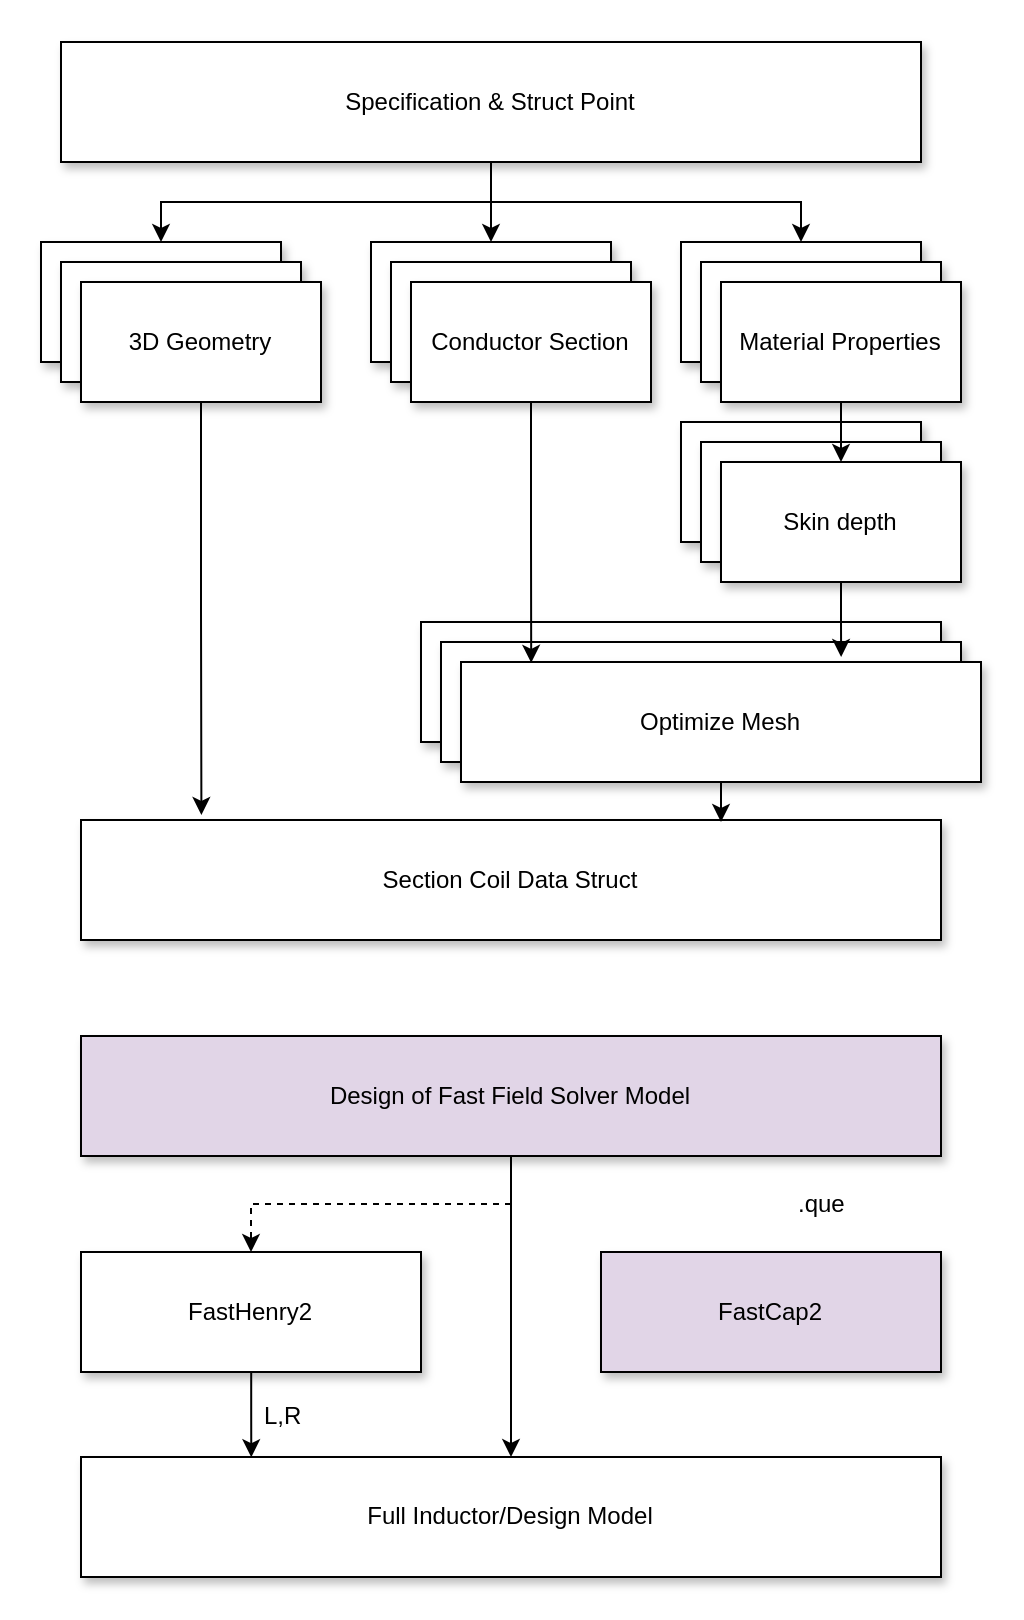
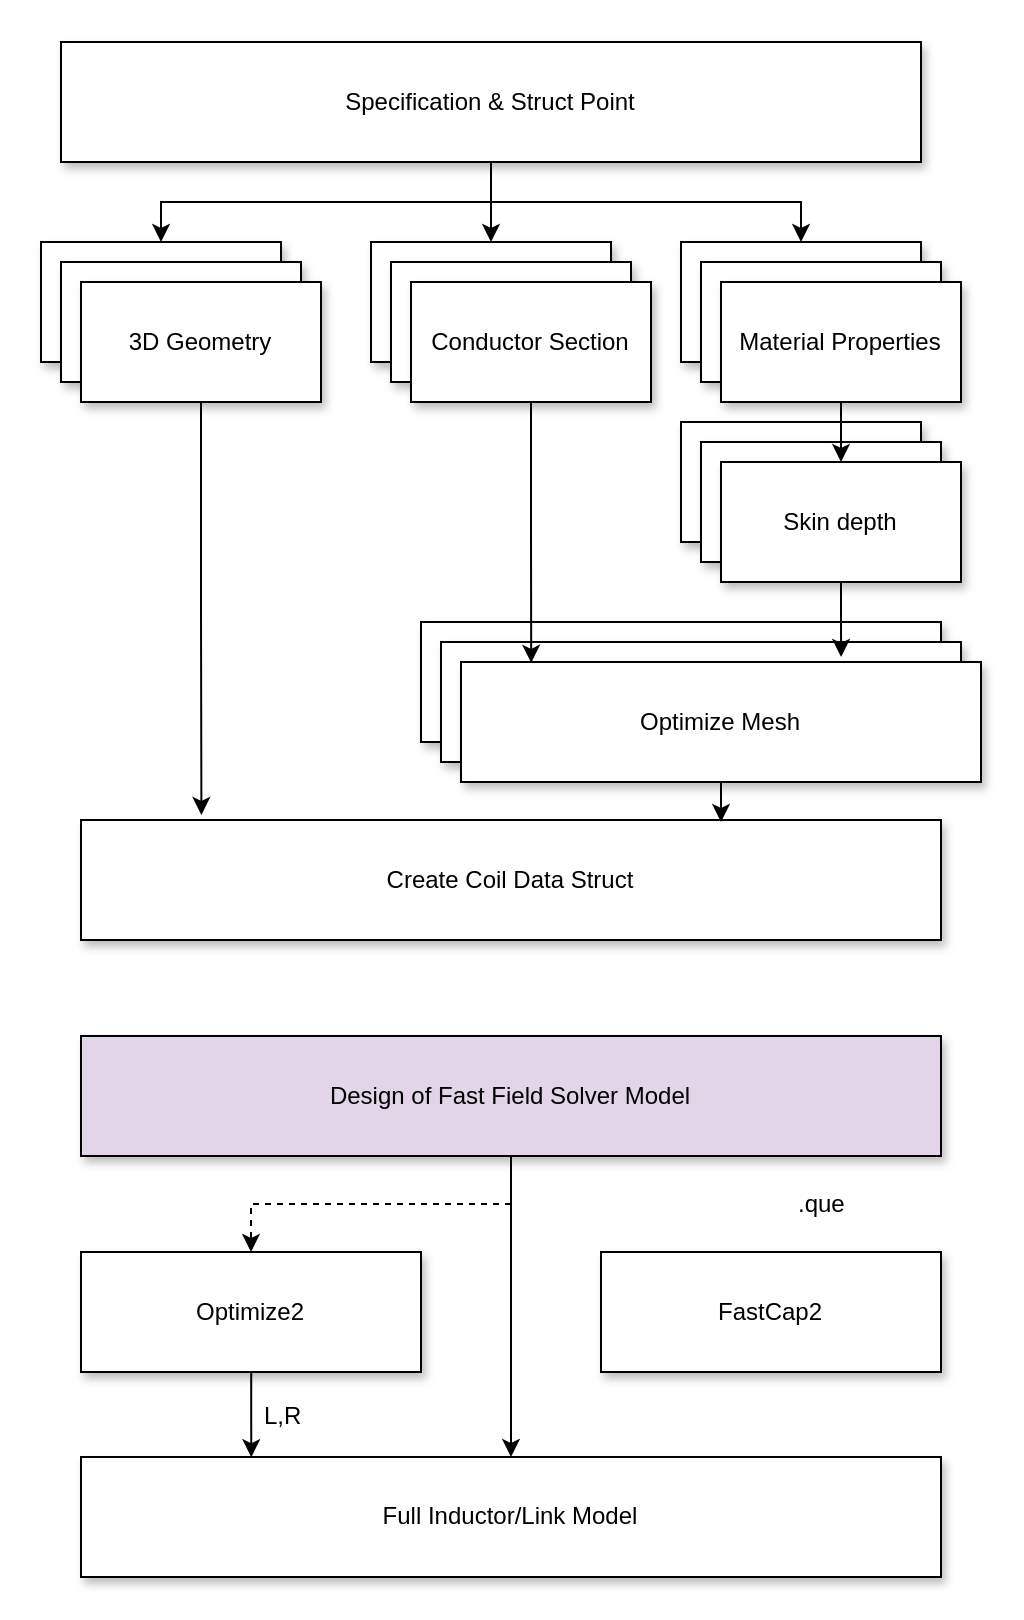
node "Section Coil Data Struct": label "Section Coil Data Struct" -> "Create Coil Data Struct"
node "FastCap2": fillcolor #e1d5e7 -> #ffffff
node "FastHenry2": label "FastHenry2" -> "Optimize2"
node "Full Inductor/Design Model": label "Full Inductor/Design Model" -> "Full Inductor/Link Model"
